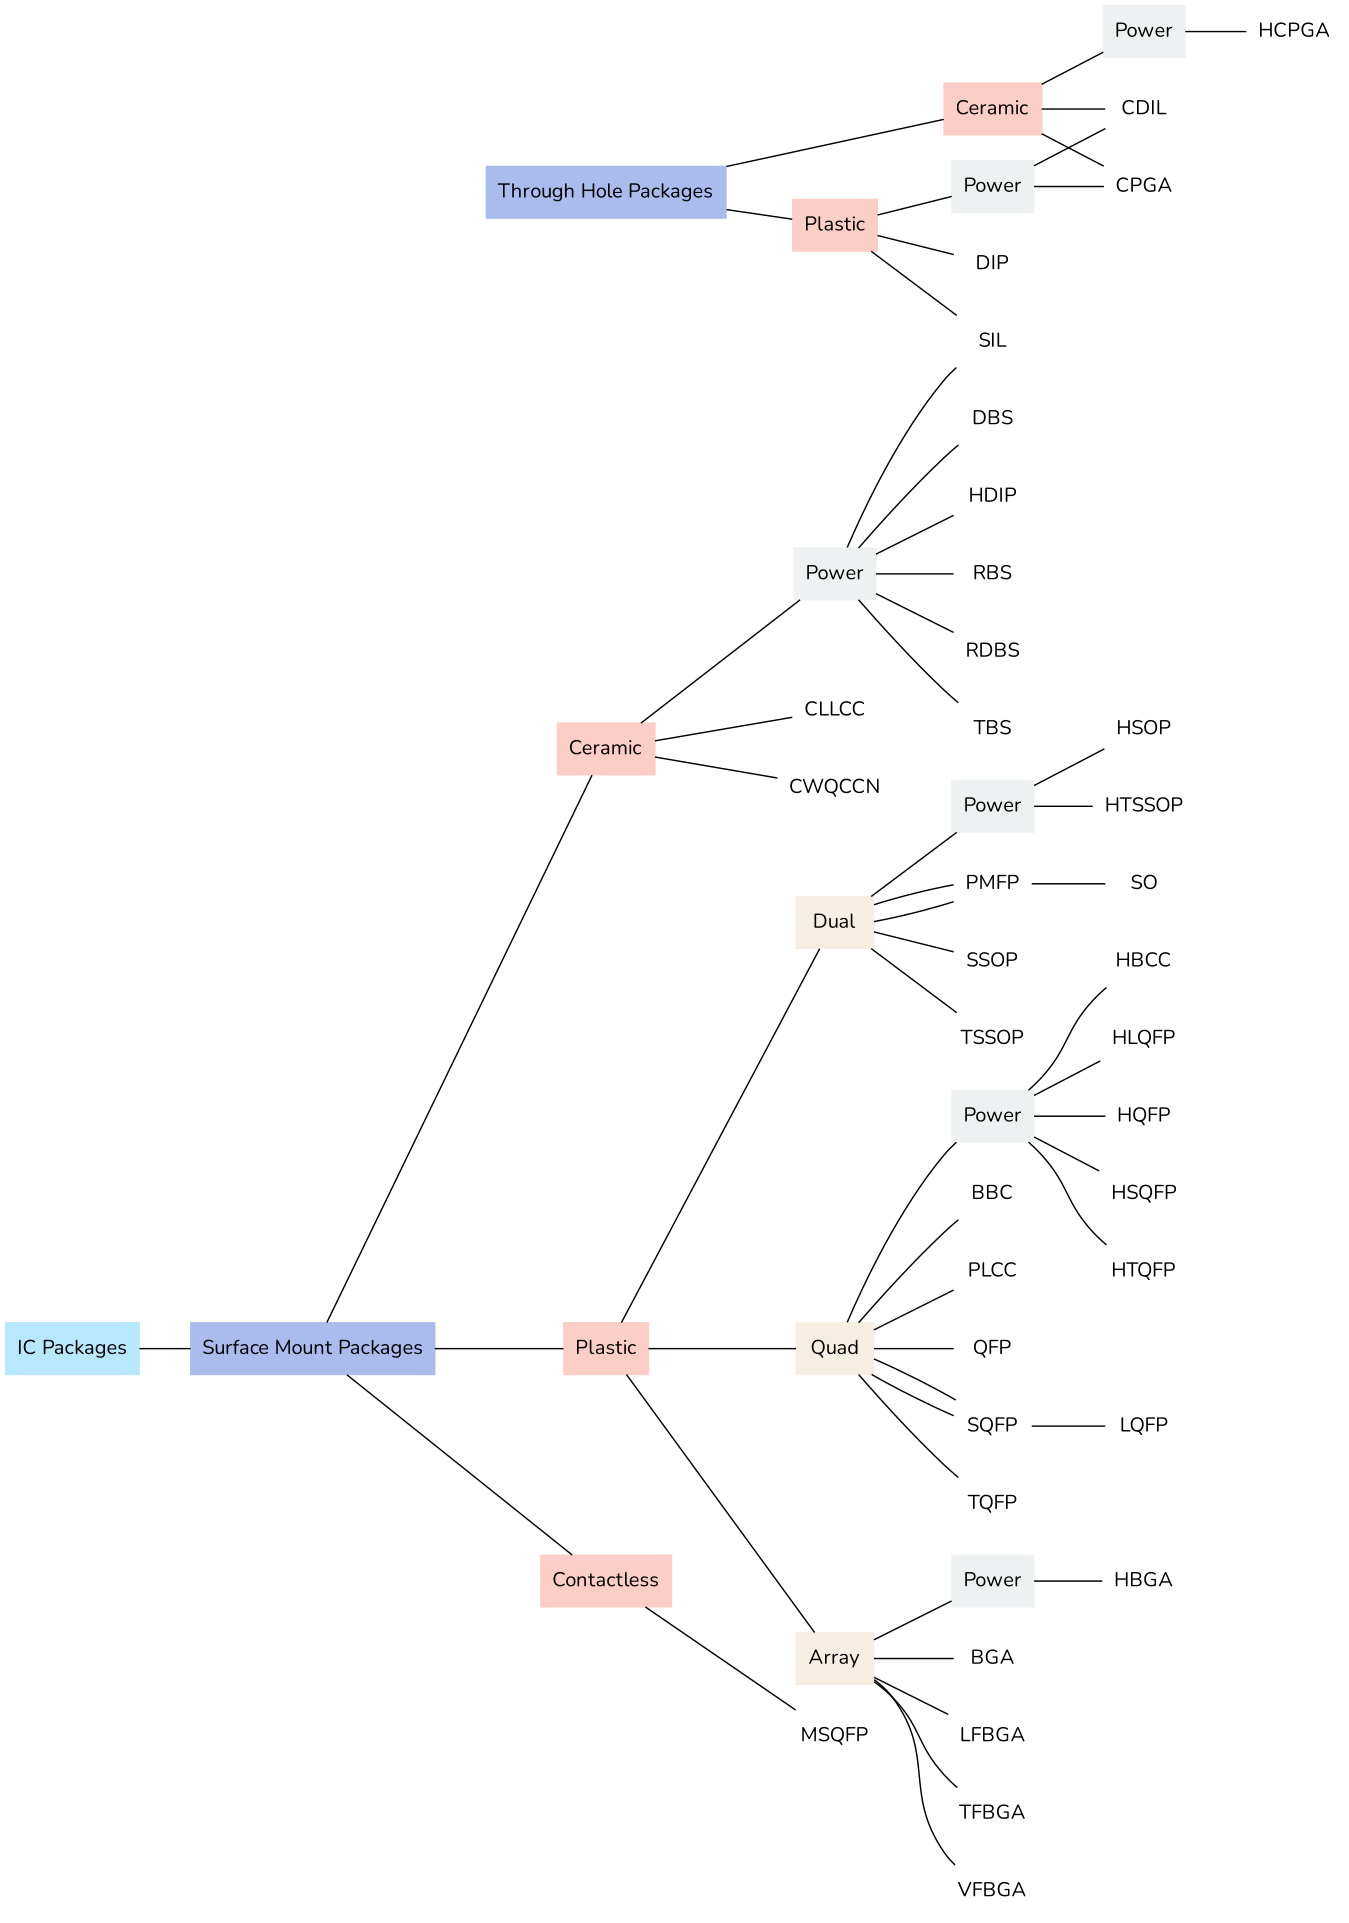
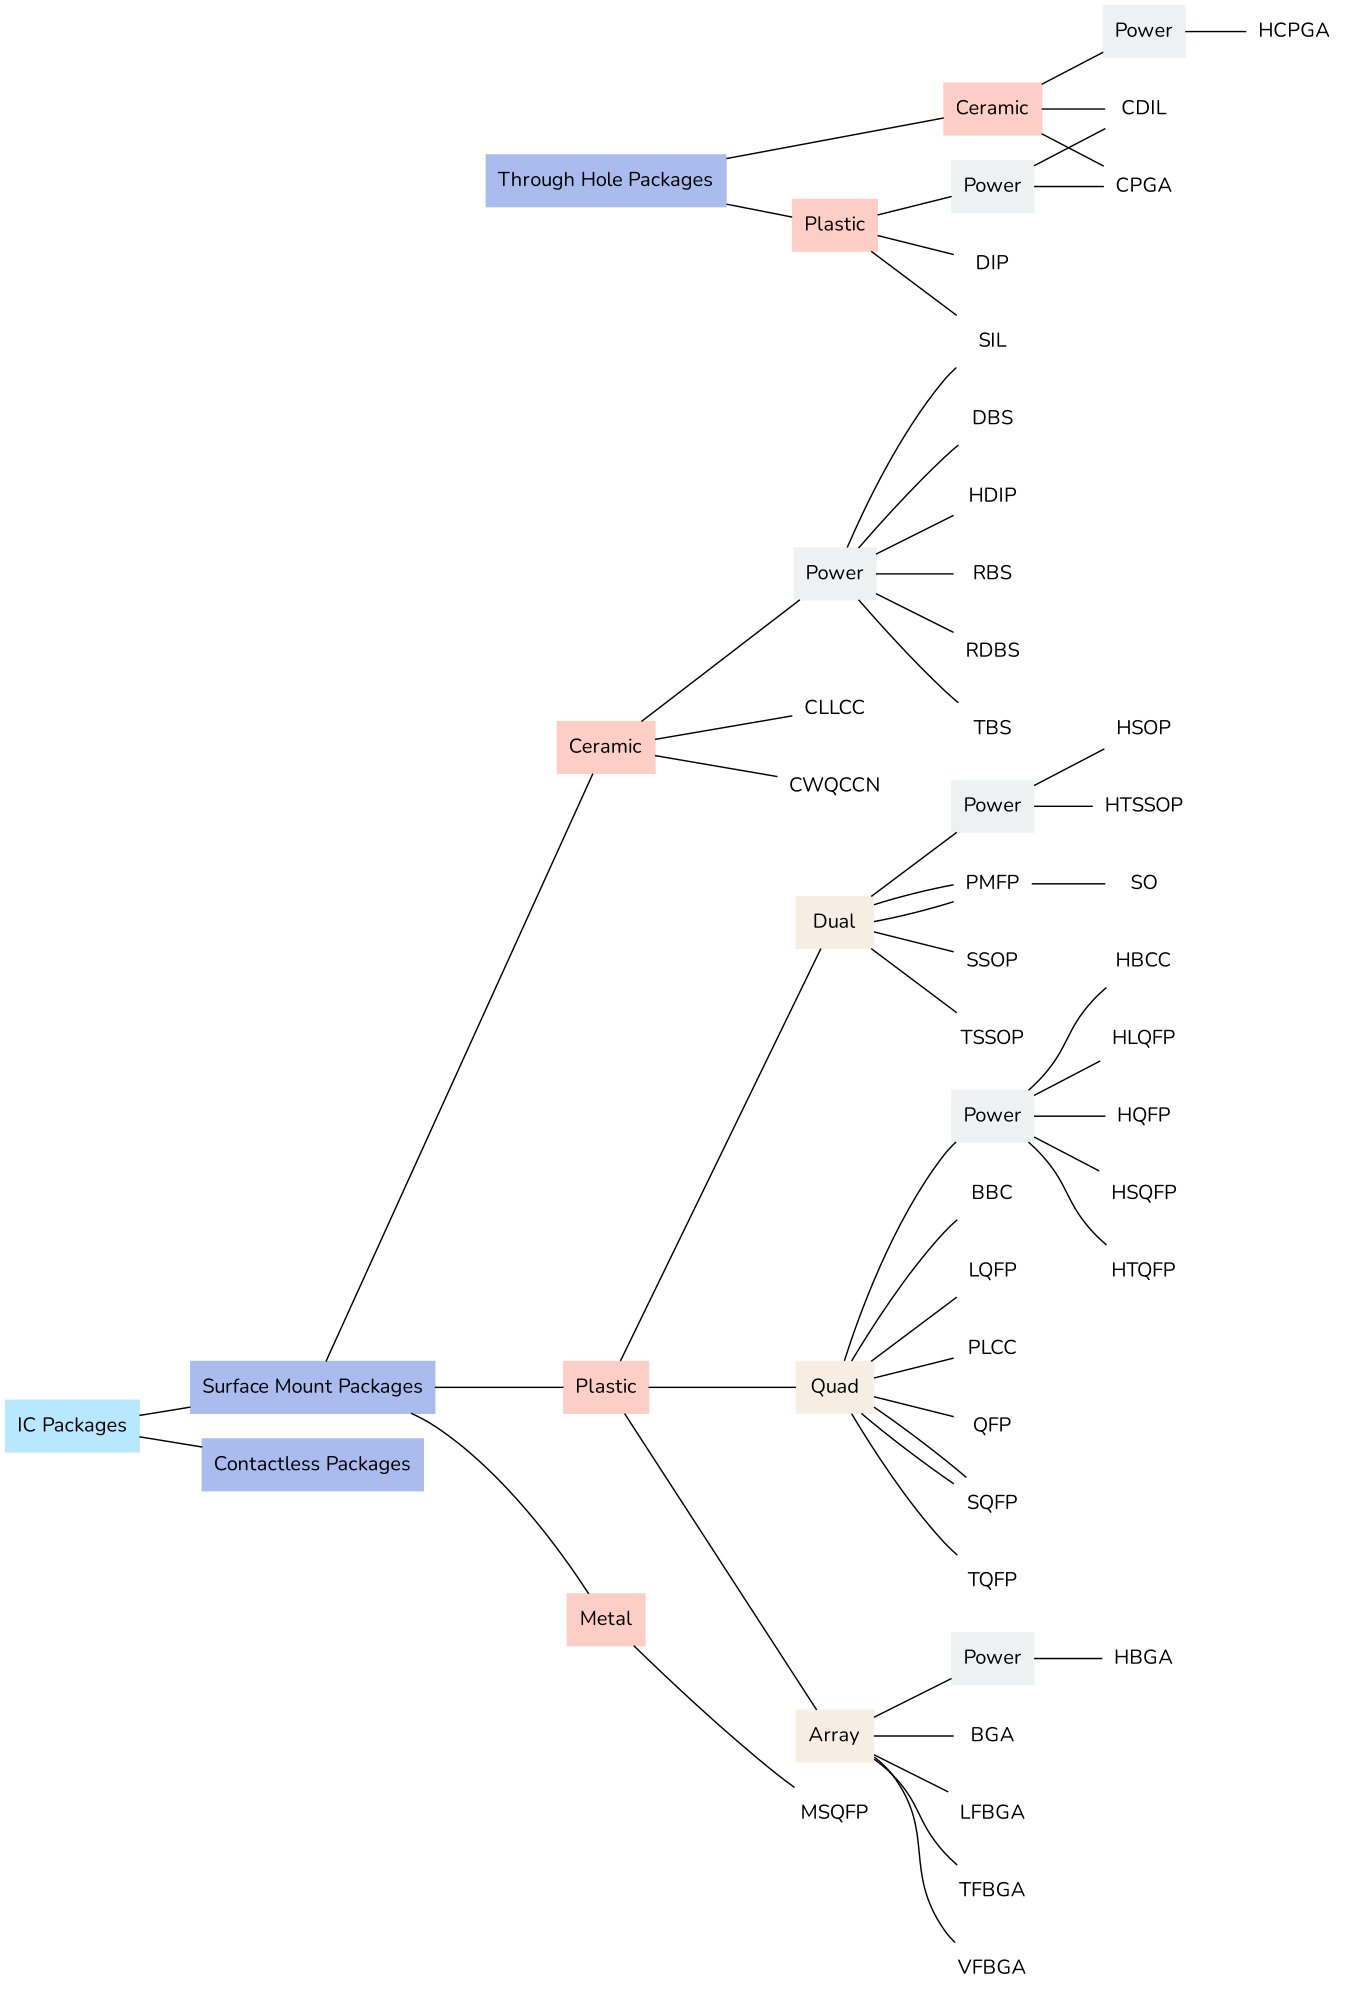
edge "SQFP" -- "LQFP": now "Quad" -- "LQFP"
node "Contactless Packages": added
node "Contactless": label "Contactless" -> "Metal"
